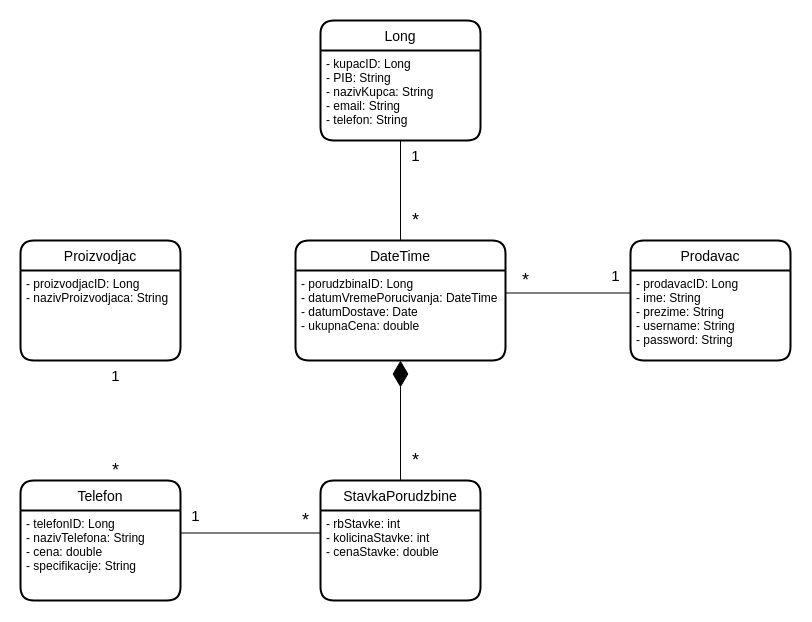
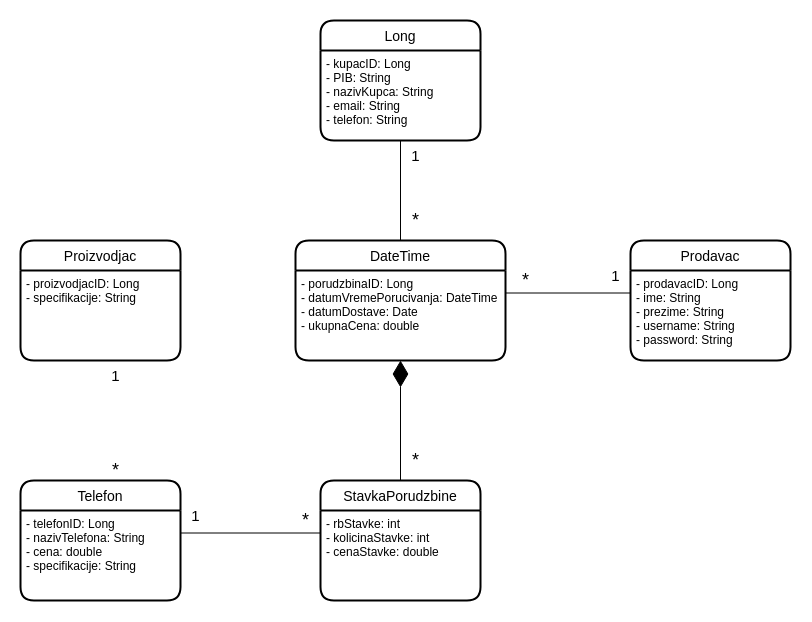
node "- proizvodjacID: Long - nazivProizvodjaca: String": label "- proizvodjacID: Long - nazivProizvodjaca: String" -> "- proizvodjacID: Long - specifikacije: String"
